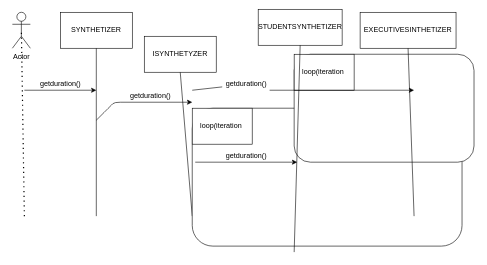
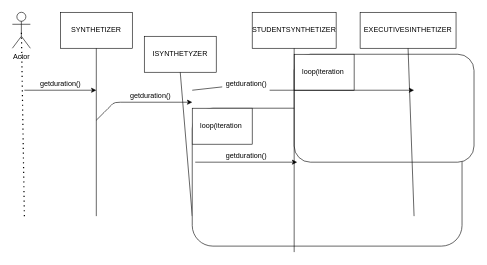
node "STUDENTSYNTHETIZER": moved (300, 27) -> (294, 30)
